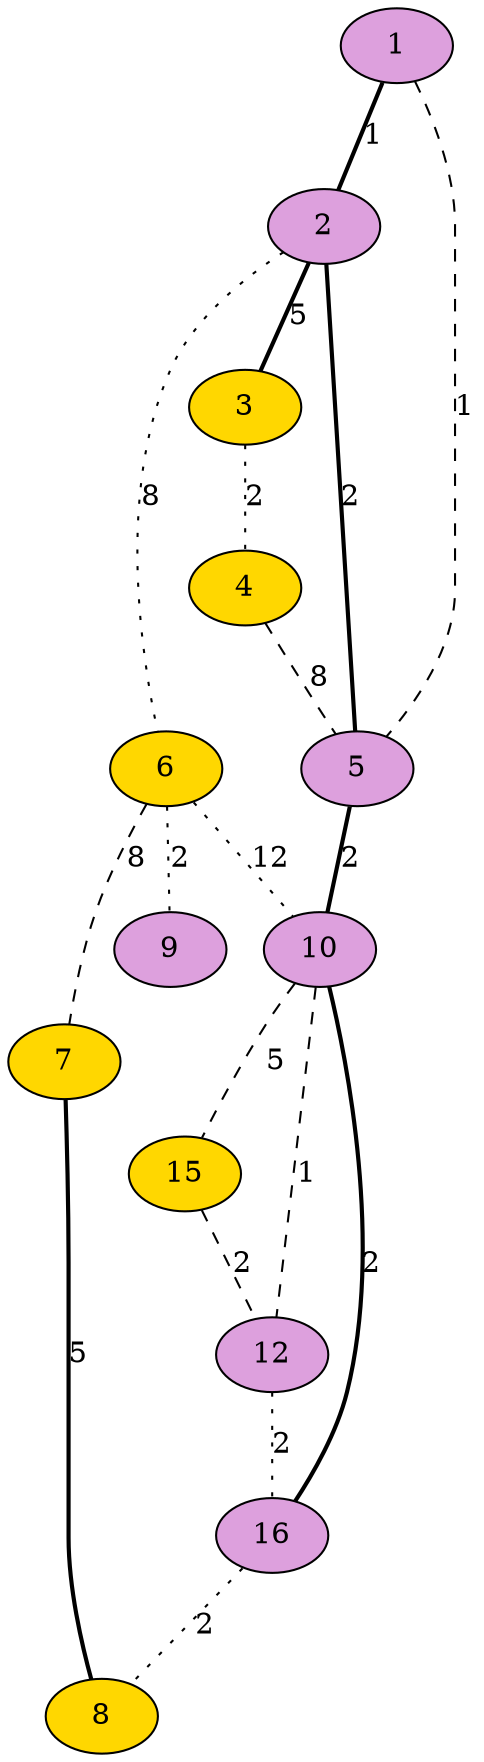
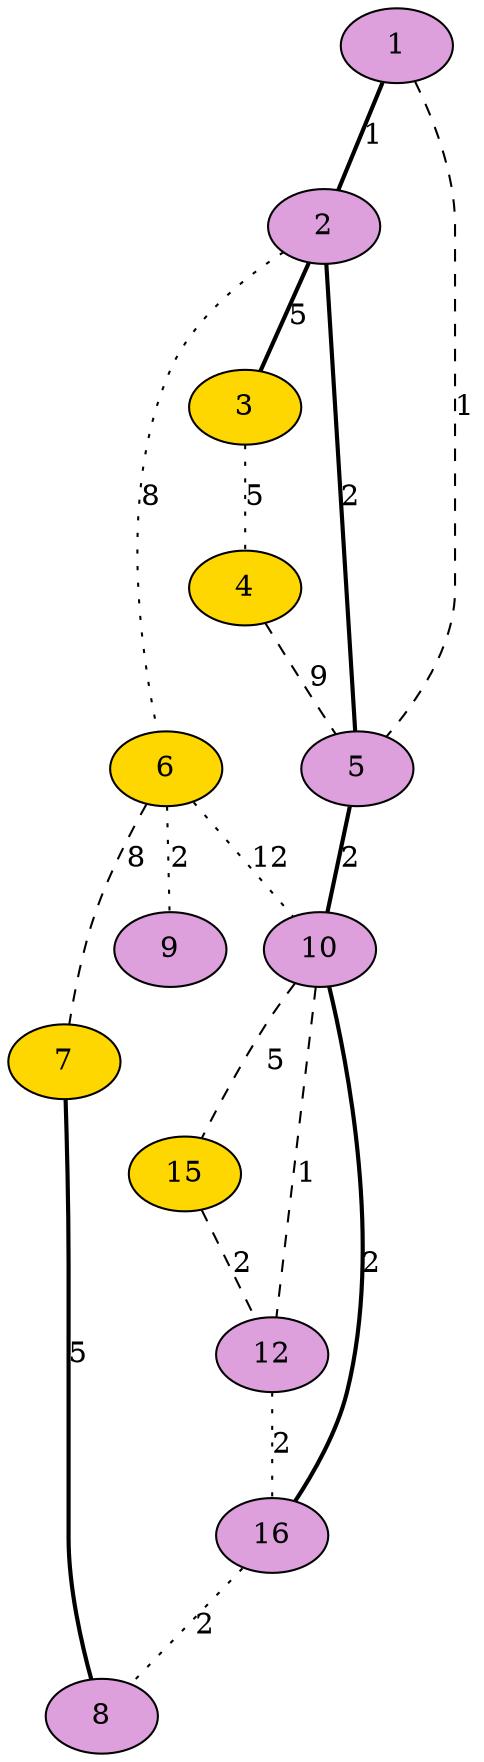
edge "3" -- "4": label "2" -> "5"
edge "4" -- "5": label "8" -> "9"
node "8": fillcolor gold -> plum
